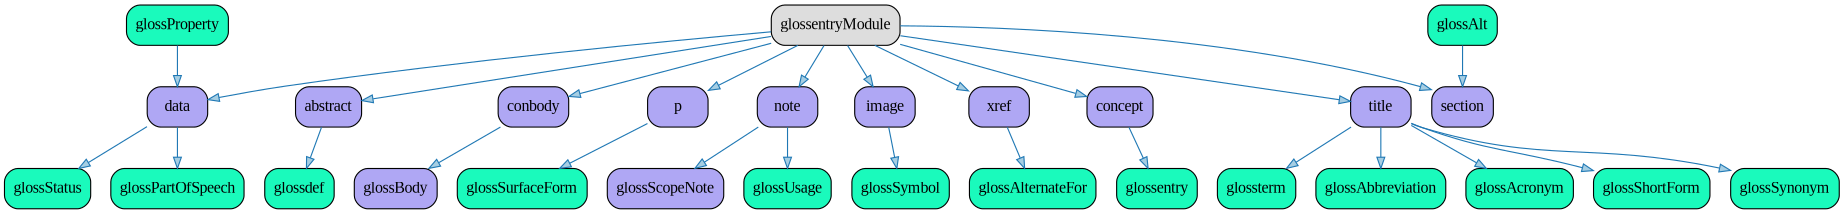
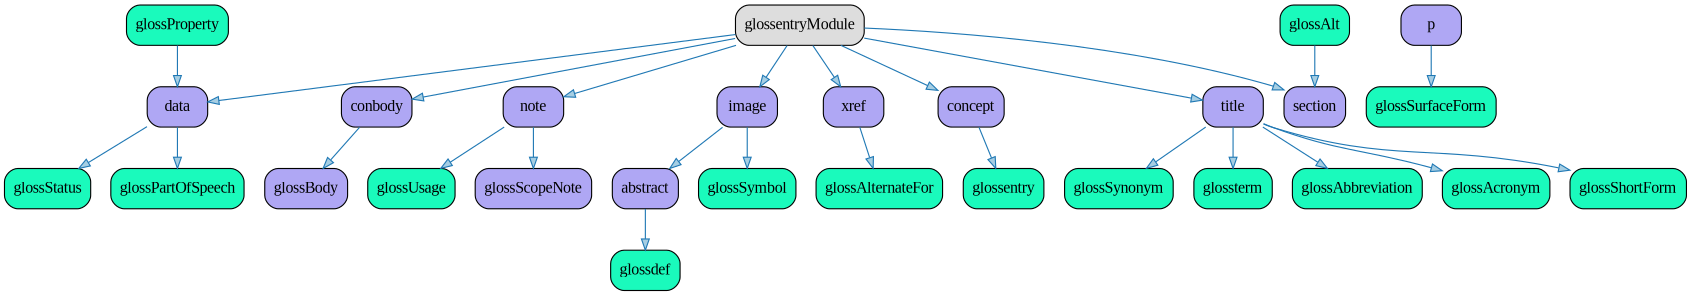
edge "glossentryModule" -> "p": removed
edge "glossentryModule" -> "abstract": now "image" -> "abstract"
